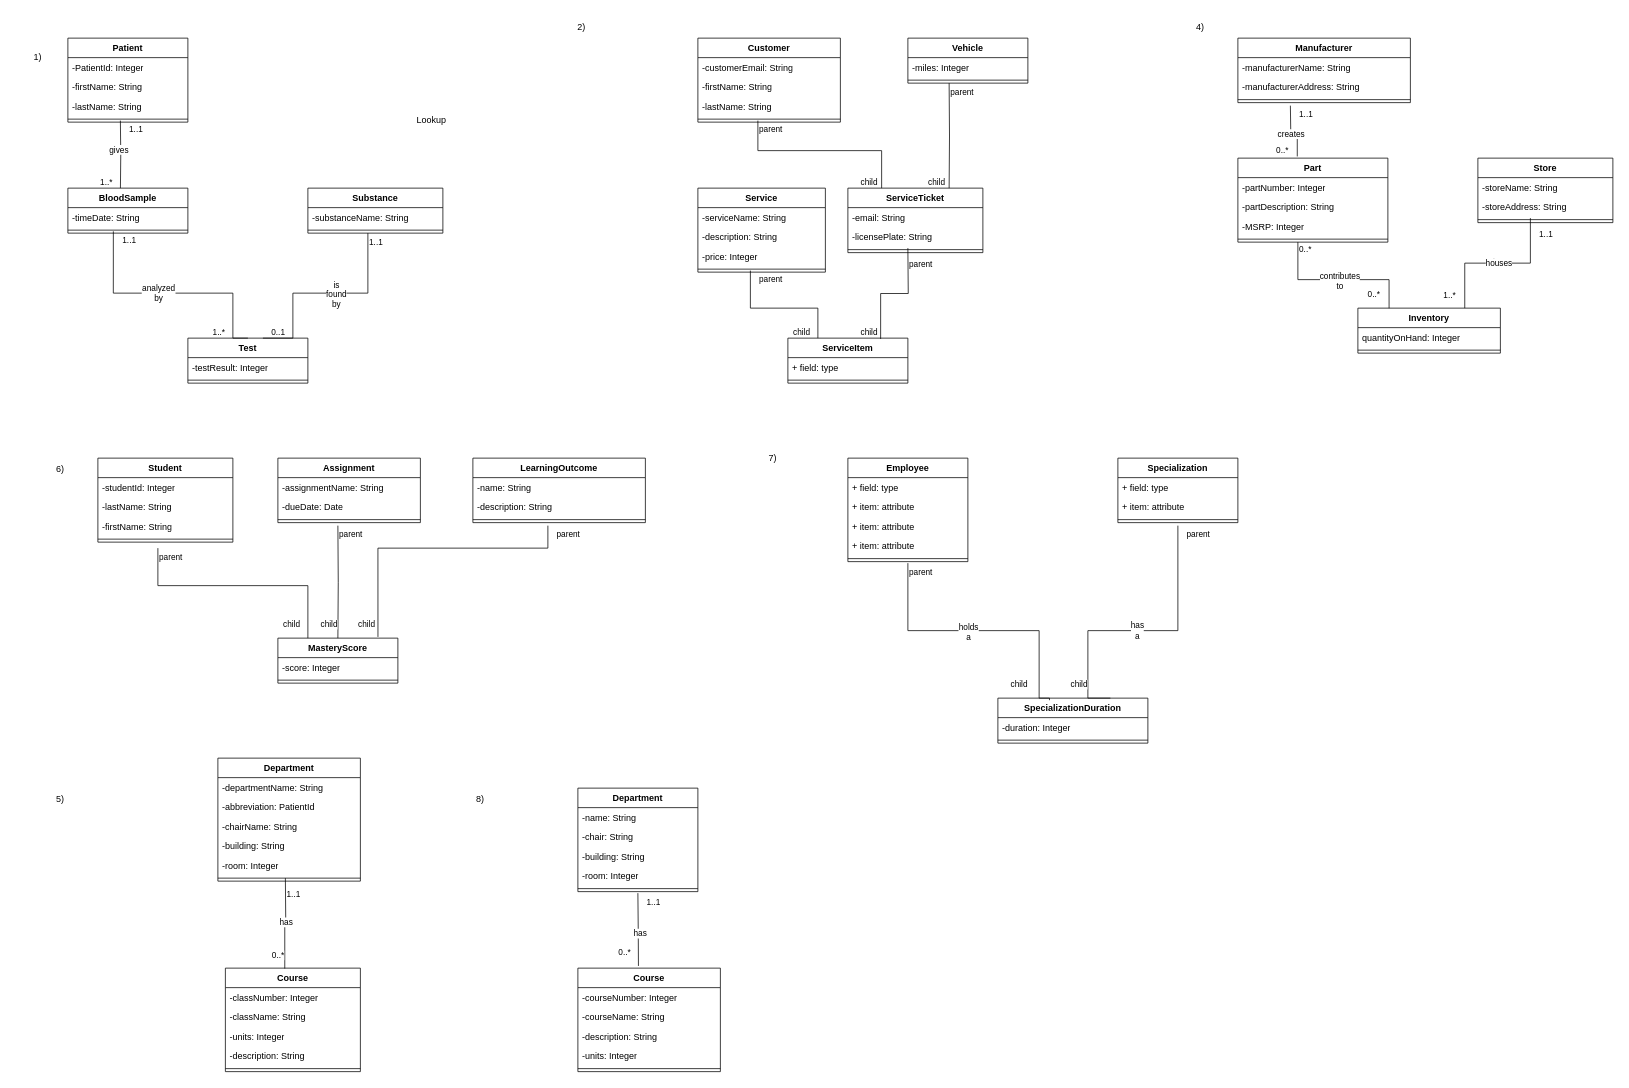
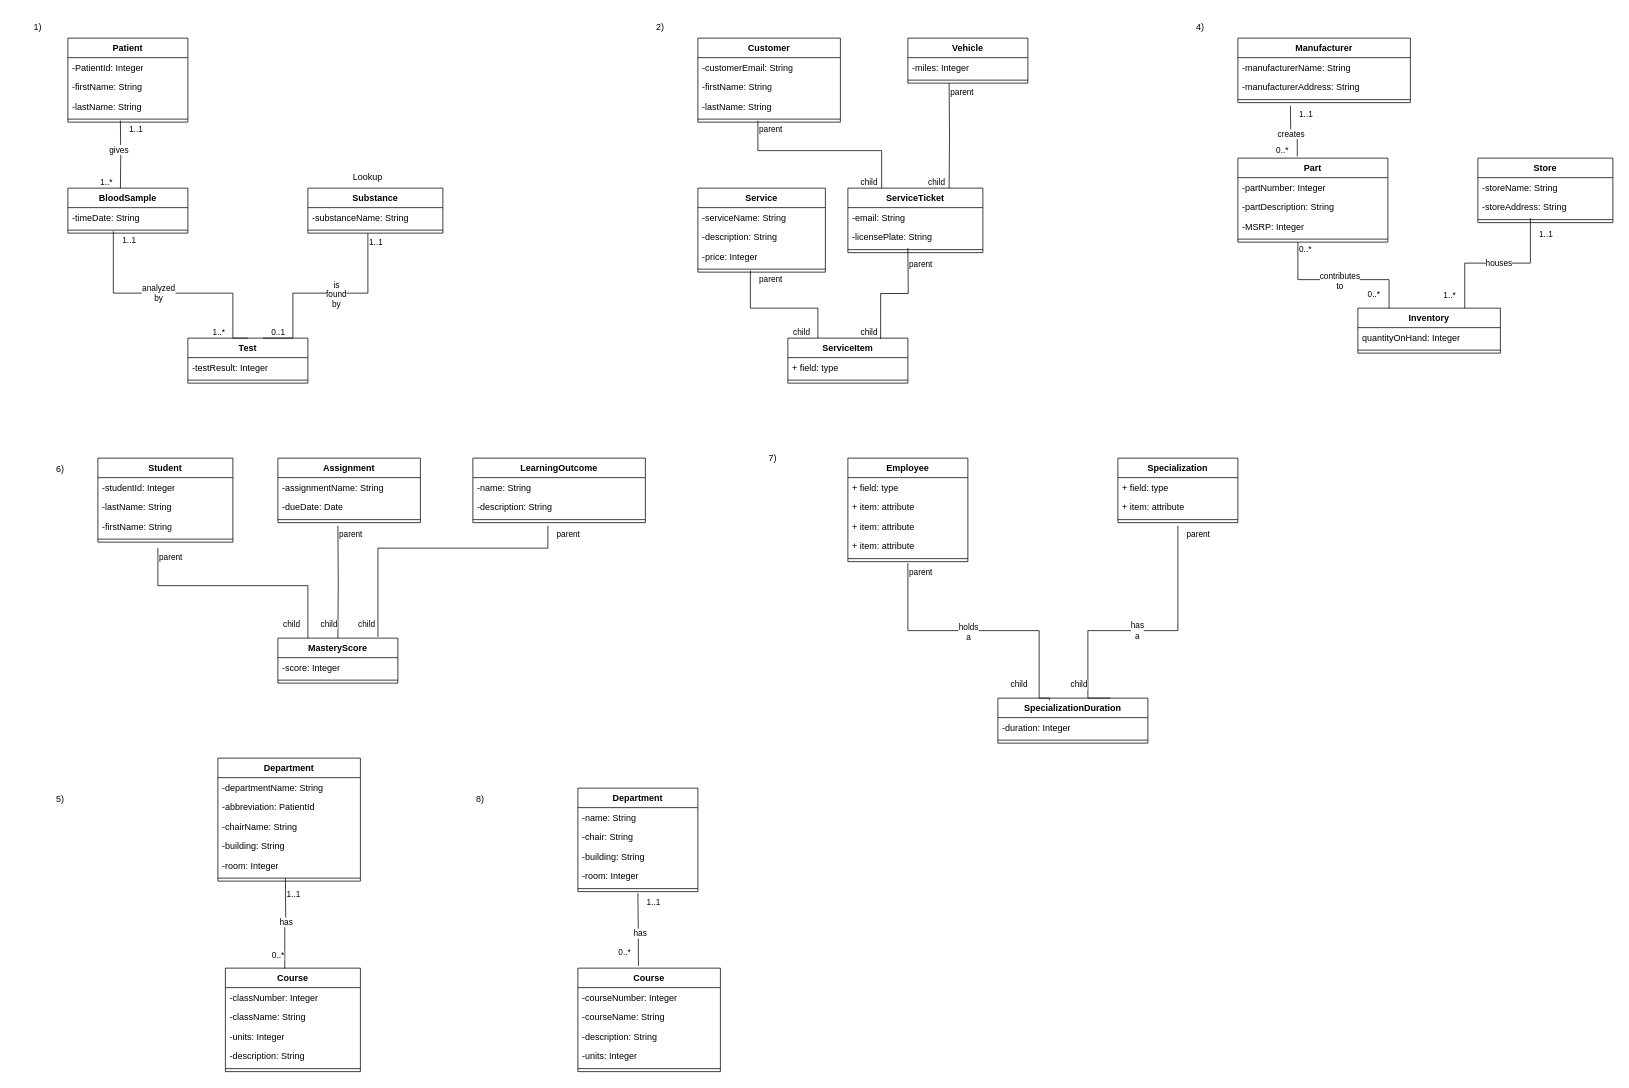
node "2)": moved (582, 27) -> (660, 27)
node "1)": moved (38, 57) -> (38, 27)
node "Lookup": moved (432, 120) -> (368, 177)
